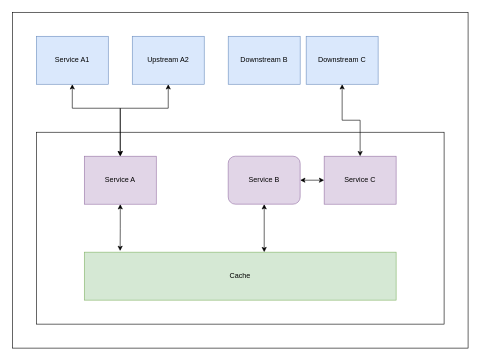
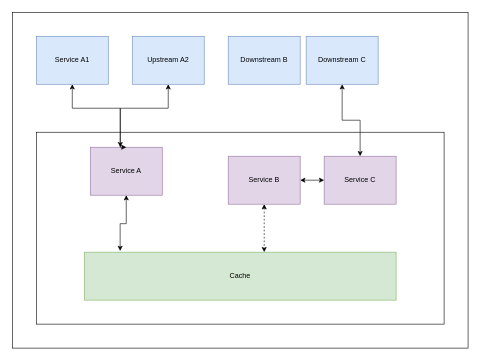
node "Service A": moved (120, 180) -> (126, 171)
node "Service B": shape rounded rectangle -> rectangle
edge "Service B" -- "Cache": style solid -> dashed
